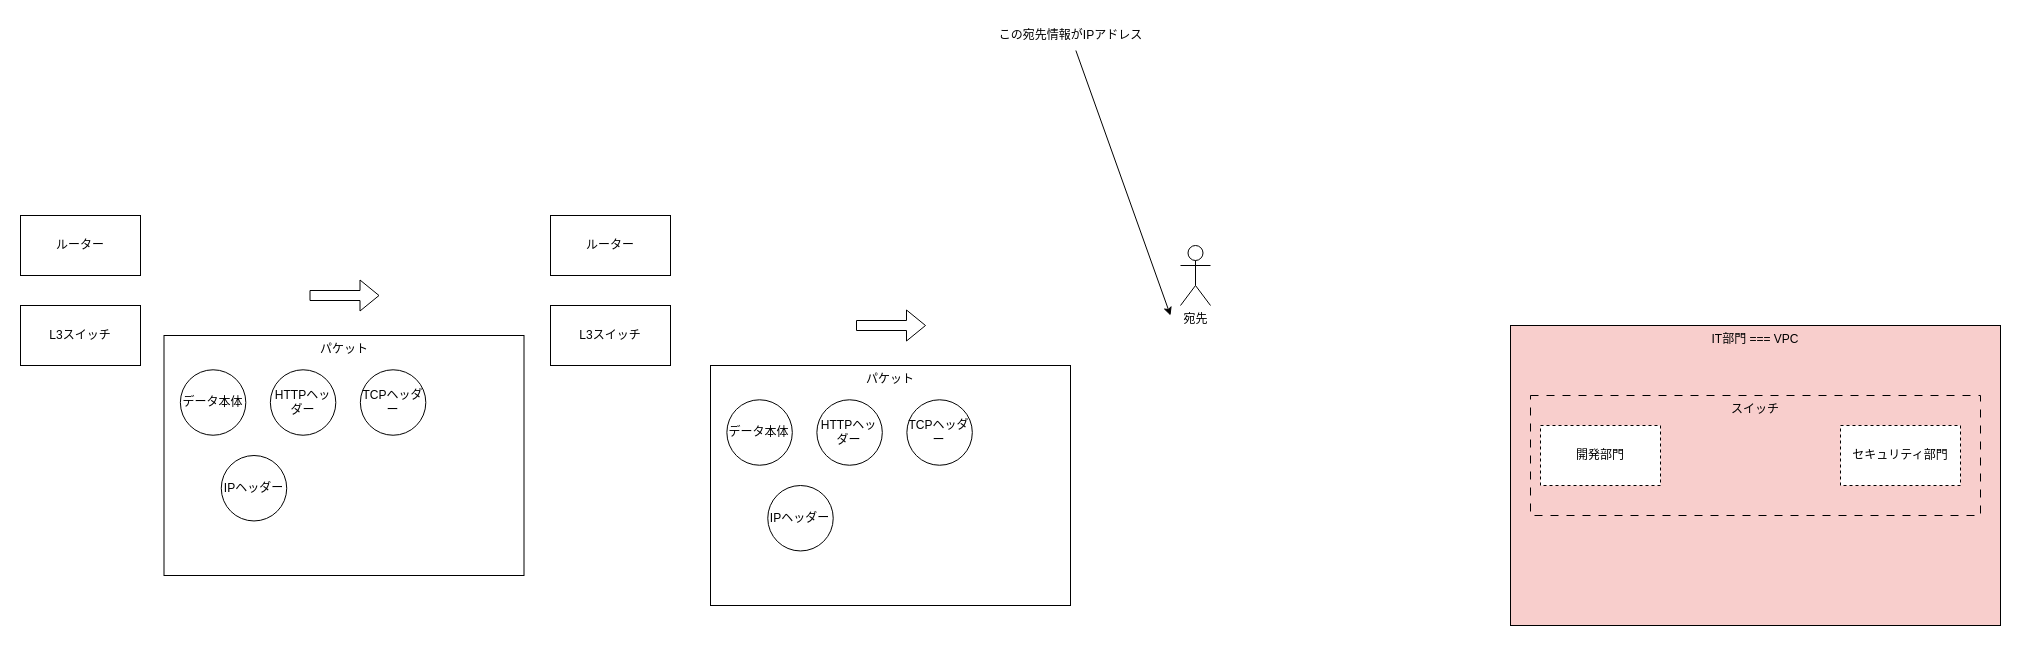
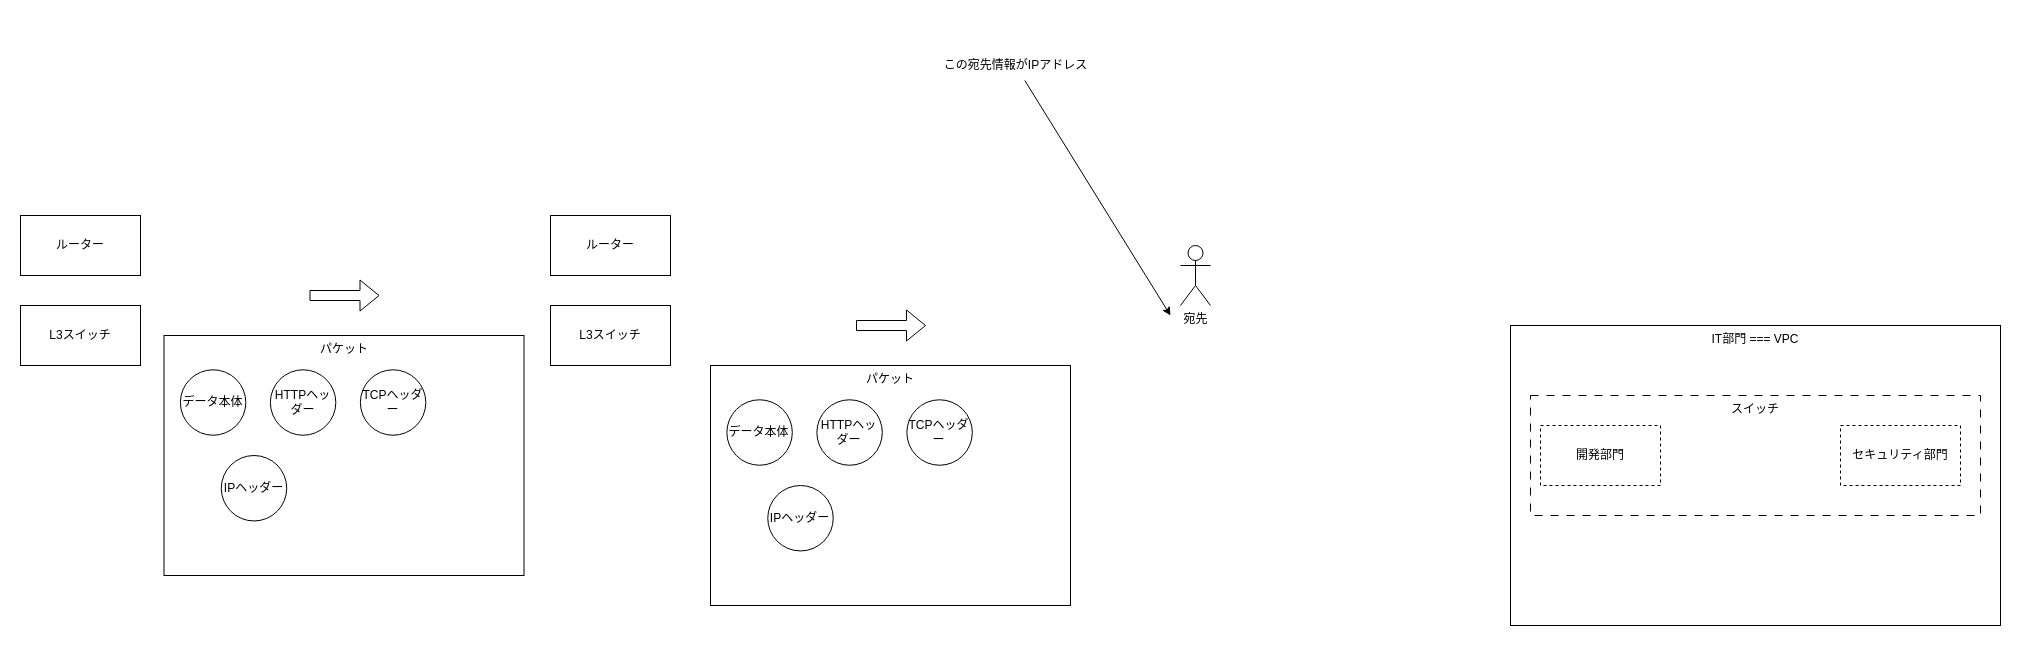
node "この宛先情報がIPアドレス": moved (1071, 36) -> (1016, 66)
node "IT部門 === VPC": fillcolor #f8cecc -> #ffffff
